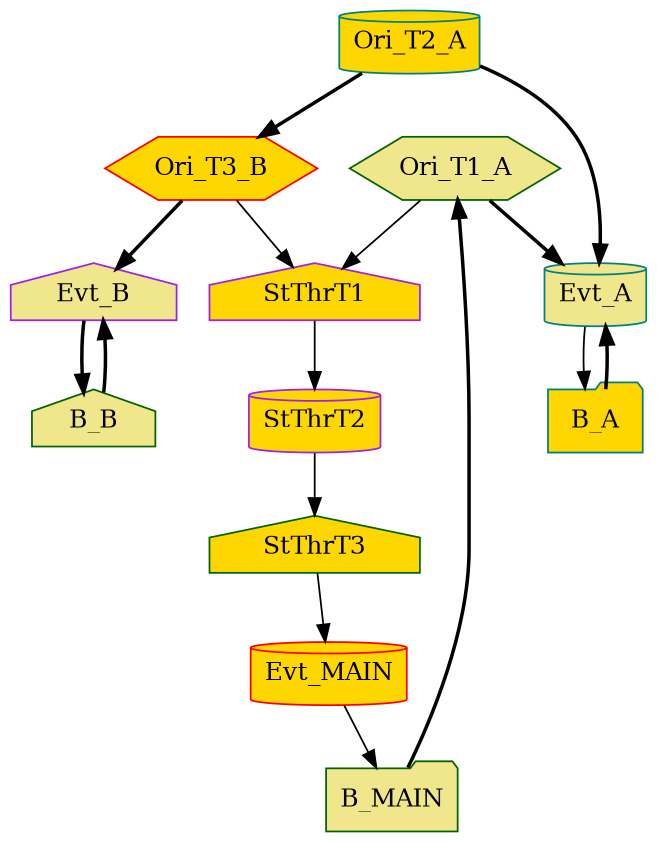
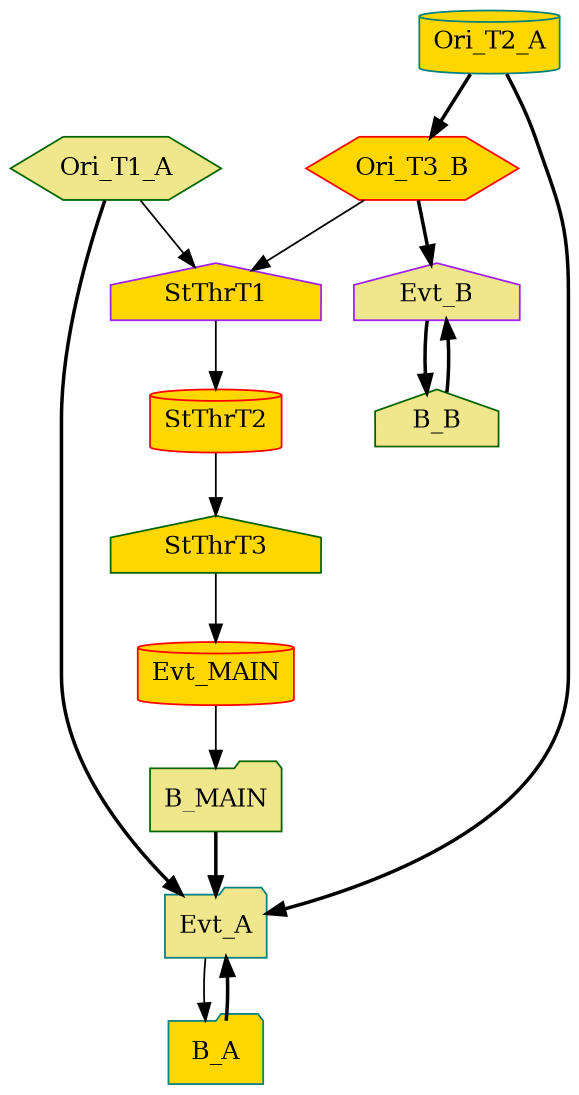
node "Evt_A": shape cylinder -> folder
node "StThrT2": color purple -> red
edge "B_MAIN" -> "Ori_T1_A": now "B_MAIN" -> "Evt_A"
